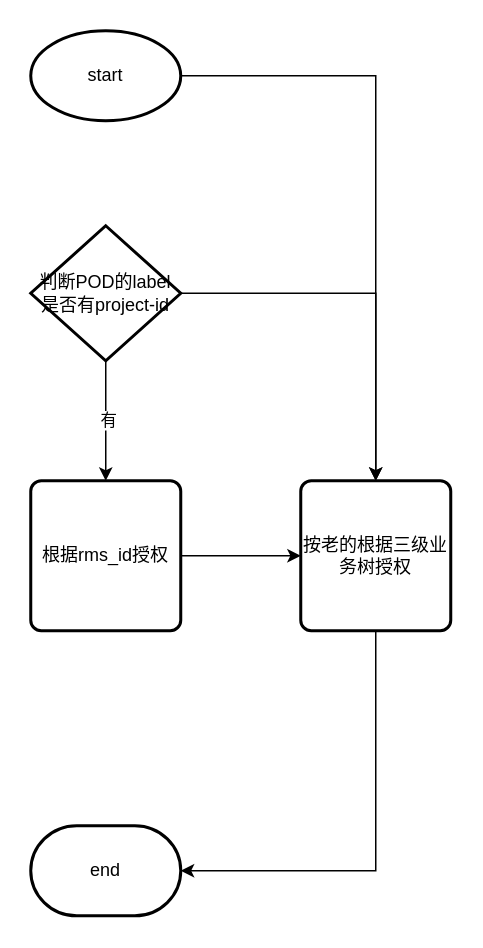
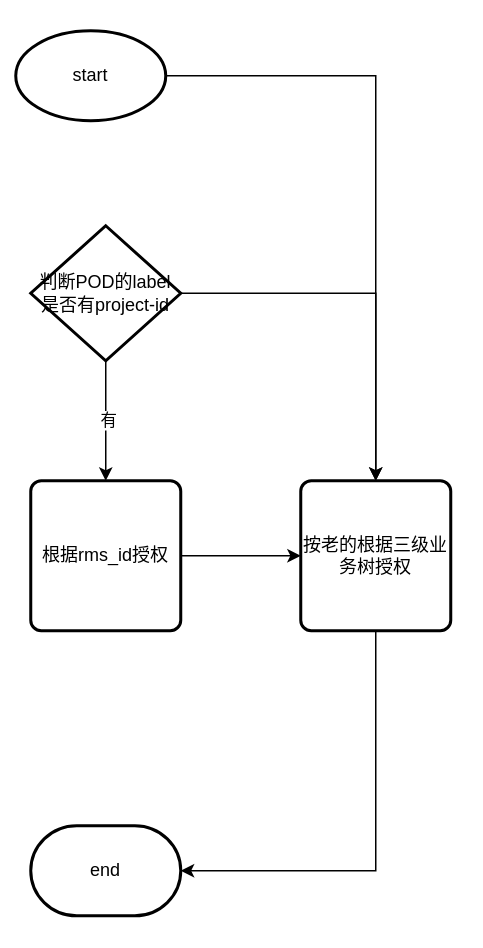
node "start": moved (106, 76) -> (91, 76)
